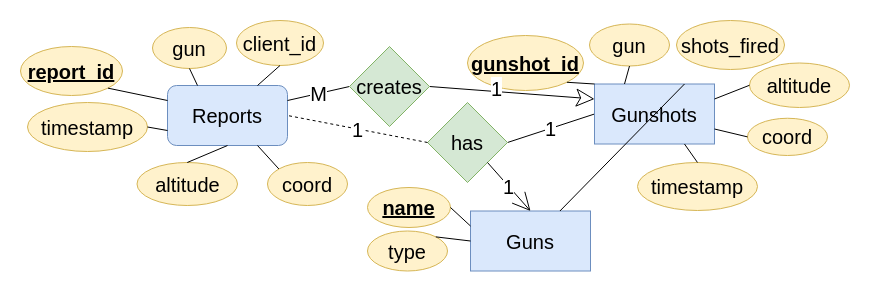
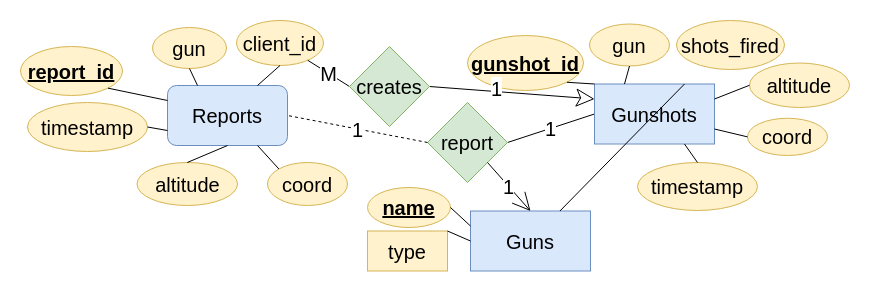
edge "creates" -- "Reports": now "creates" -- "client_id"
node "has": label "has" -> "report"
node "type": shape ellipse -> rectangle
